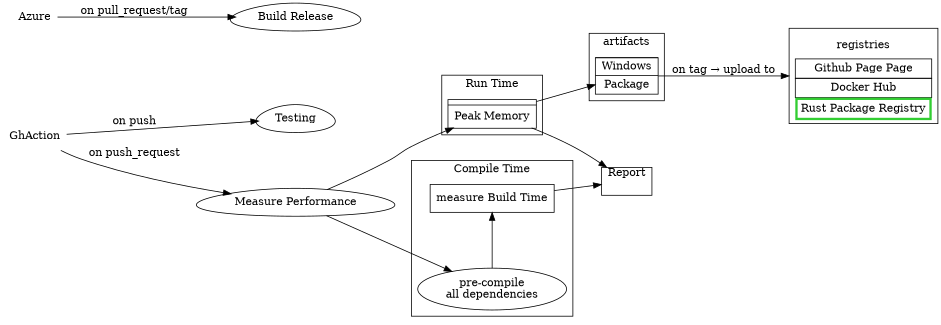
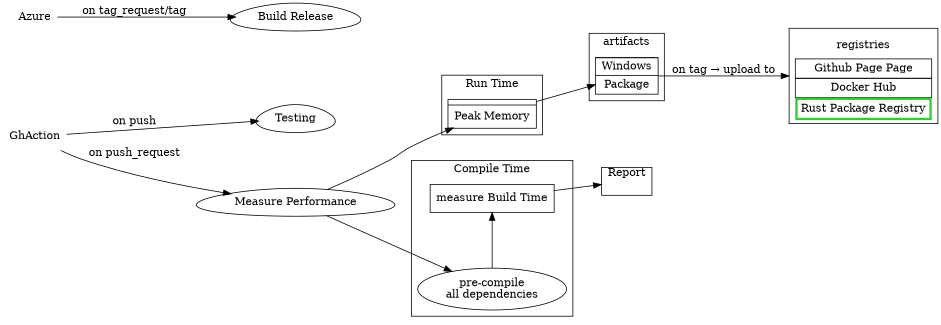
edge "Azure" -> "Build Release": label "on pull_request/tag" -> "on tag_request/tag"
edge "Peak Memory" -> "Report": removed
